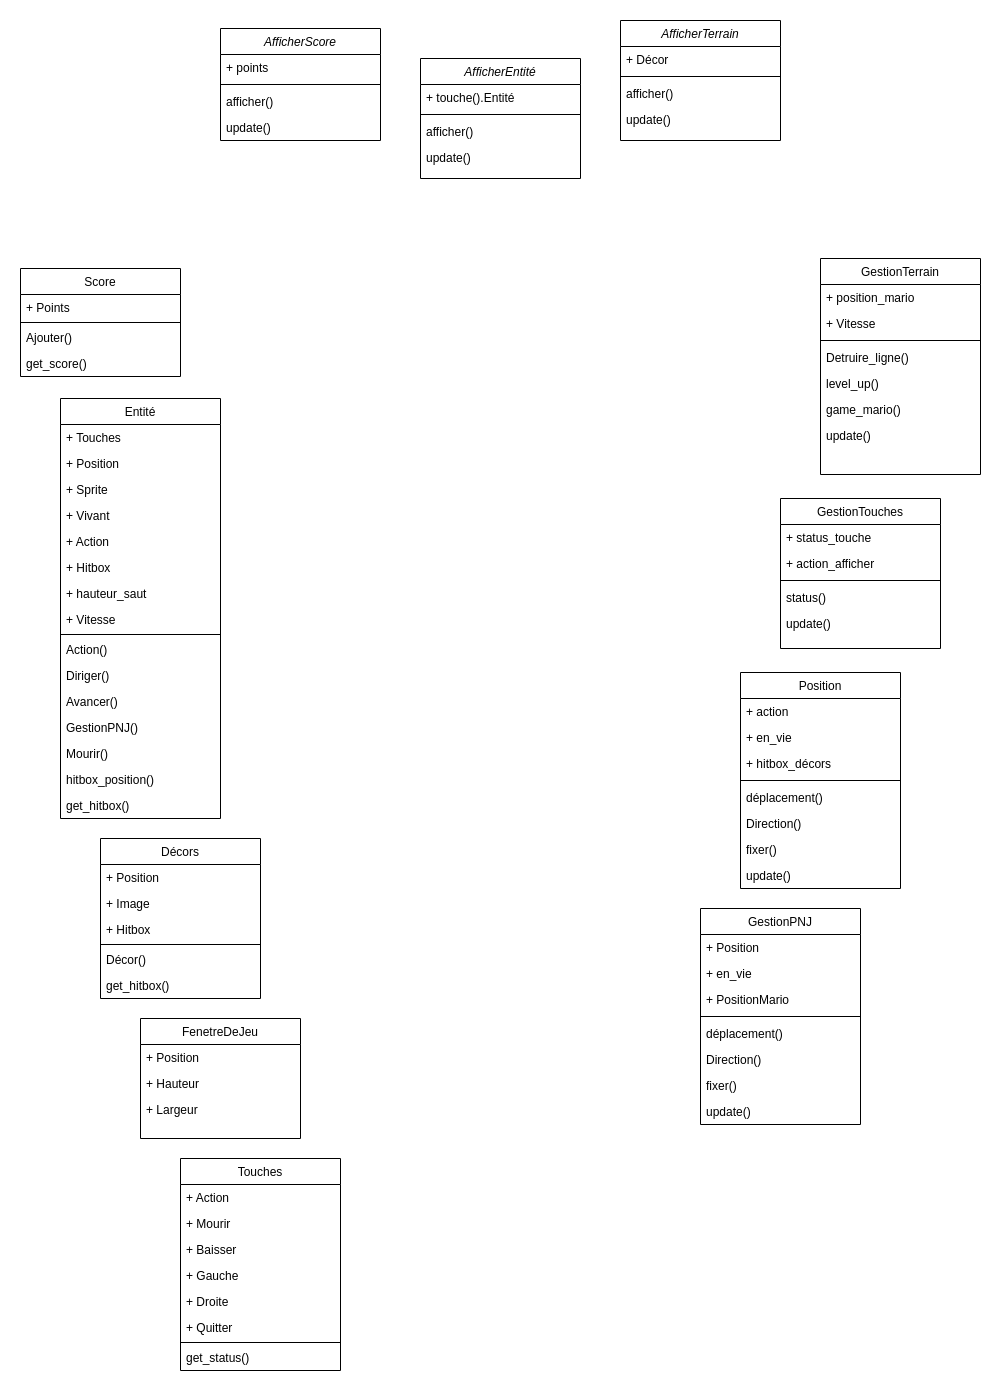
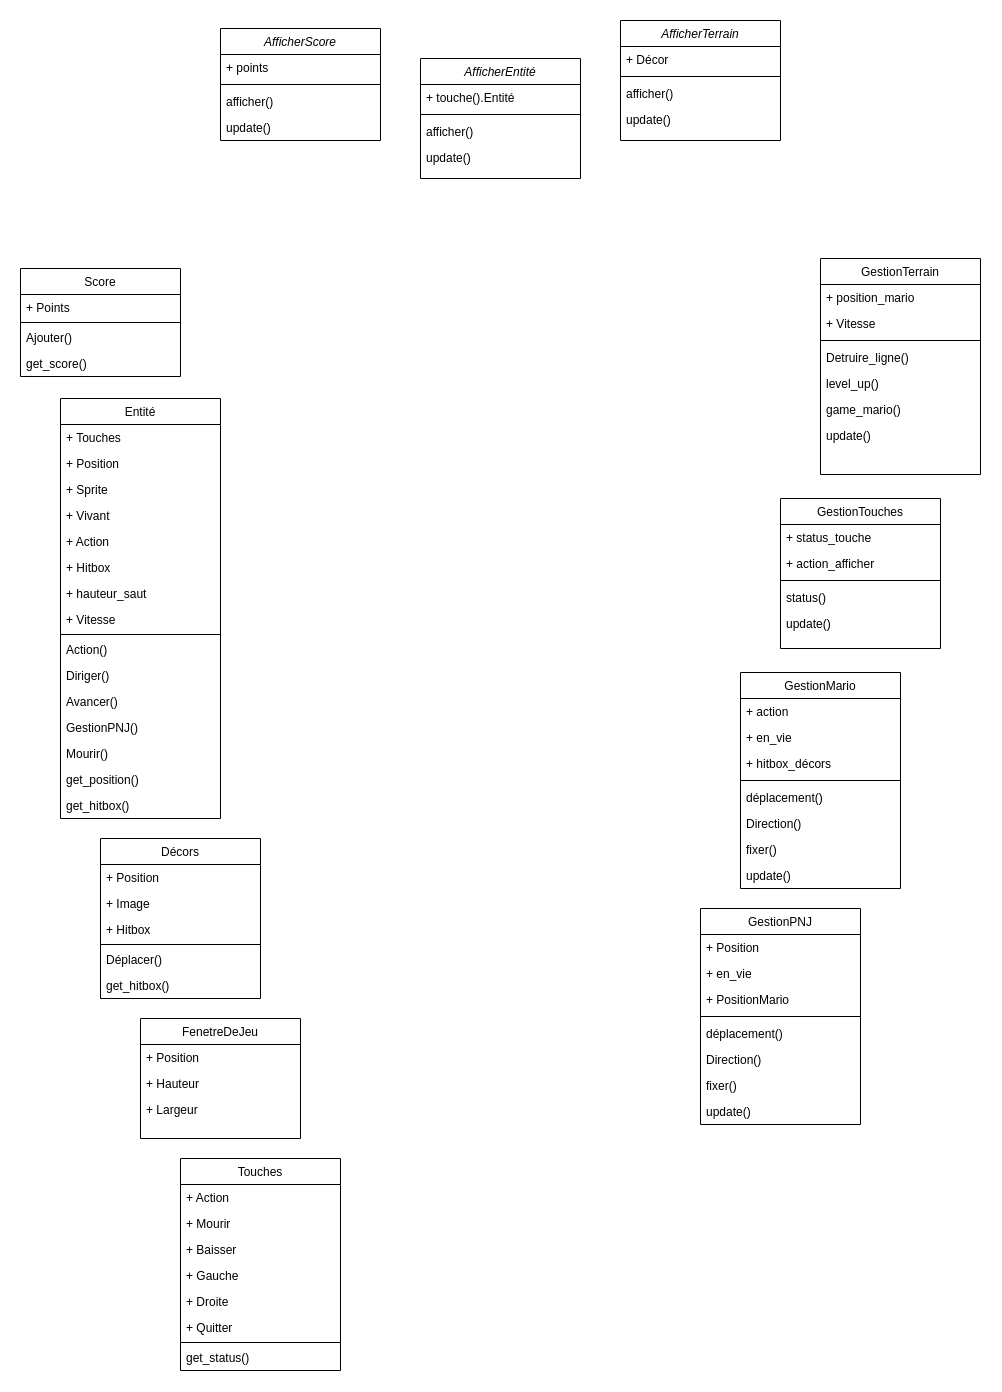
node "Position": label "Position" -> "GestionMario"
node "hitbox_position()": label "hitbox_position()" -> "get_position()"
node "Décor()": label "Décor()" -> "Déplacer()"
